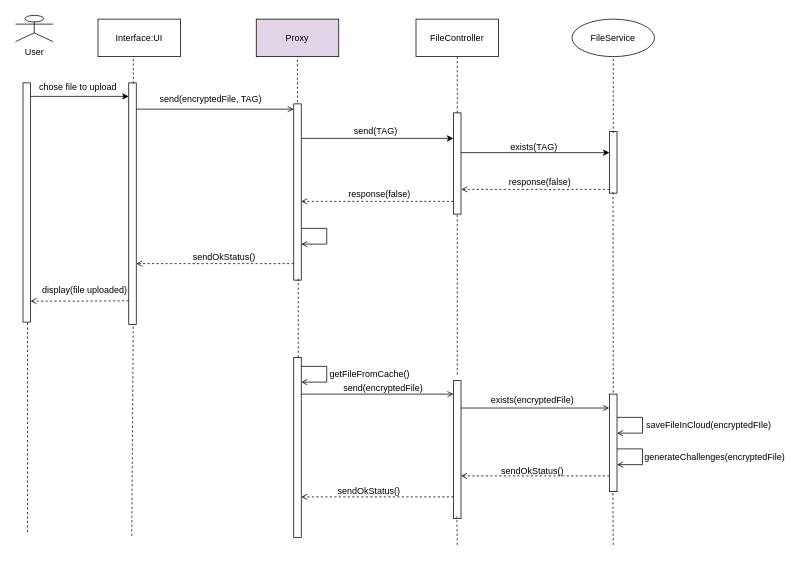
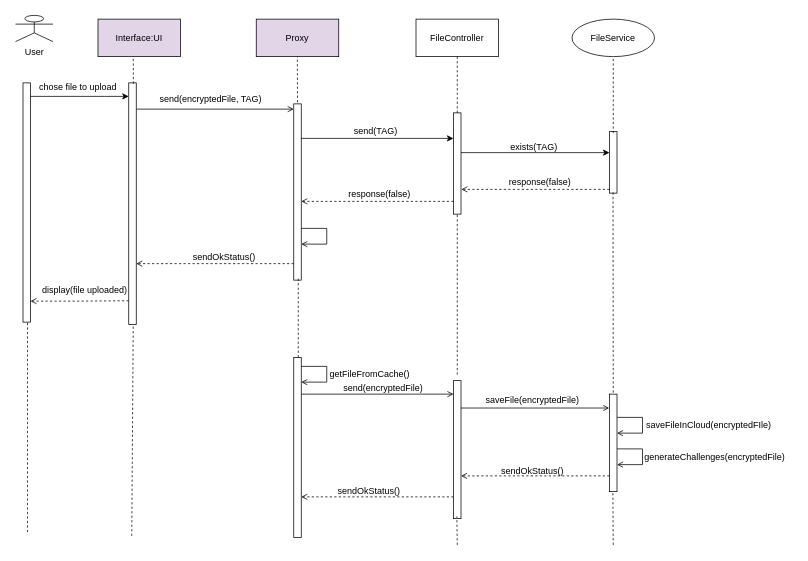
node "Interface:UI": fillcolor #ffffff -> #e1d5e7
node "exists(encryptedFile)": label "exists(encryptedFile)" -> "saveFile(encryptedFile)"
